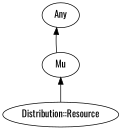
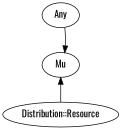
edge "Mu" -> "Any": reversed
